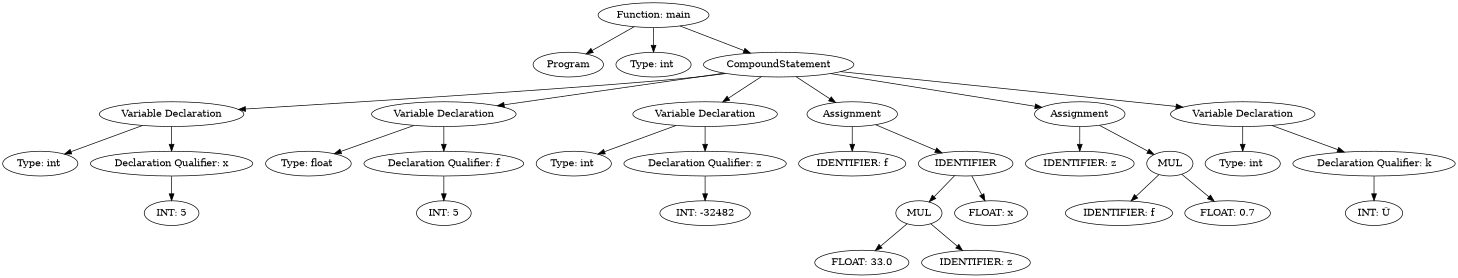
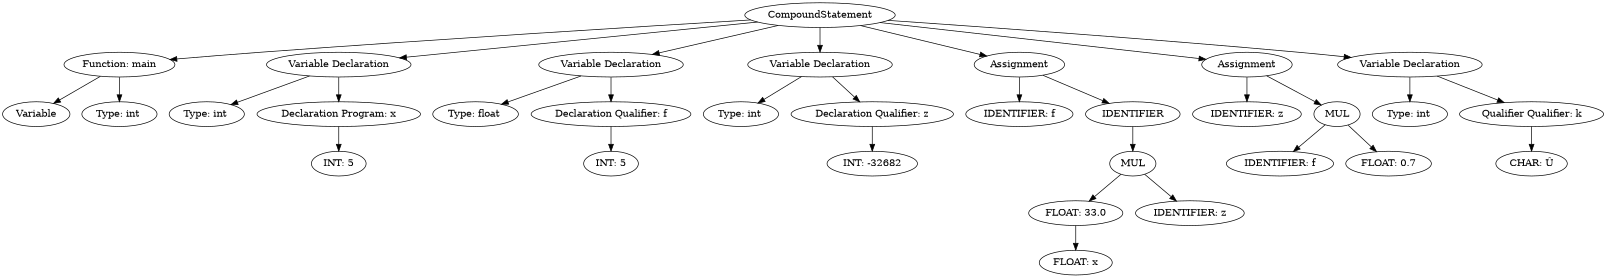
edge "Function: main" -> "CompoundStatement": reversed
node "Program": label "Program" -> "Variable"
node "Declaration Qualifier: x": label "Declaration Qualifier: x" -> "Declaration Program: x"
node "Declaration Qualifier: k": label "Declaration Qualifier: k" -> "Qualifier Qualifier: k"
edge "IDENTIFIER" -> "FLOAT: x": now "FLOAT: 33.0" -> "FLOAT: x"
node "INT: -32482": label "INT: -32482" -> "INT: -32682"
node "INT: Û": label "INT: Û" -> "CHAR: Û"
